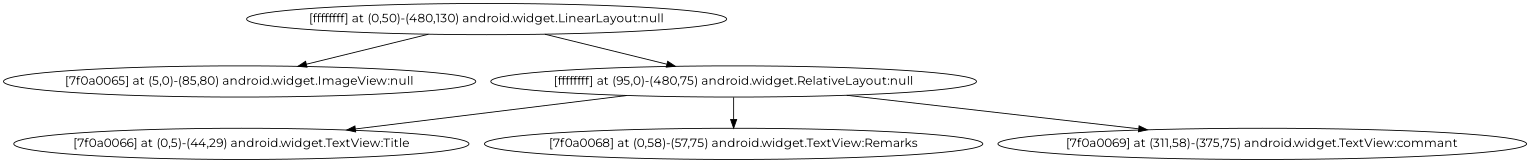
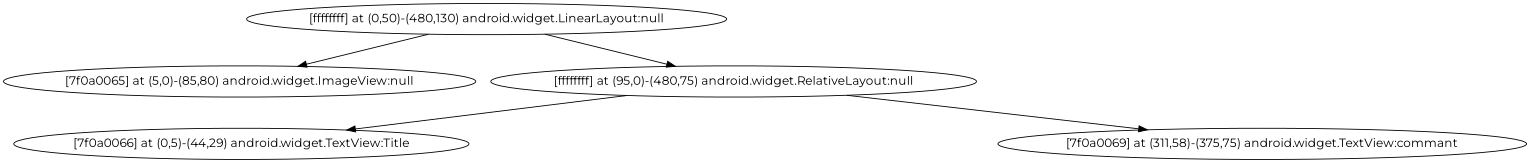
node "[7f0a0068] at (0,58)-(57,75) android.widget.TextView:Remarks": removed
